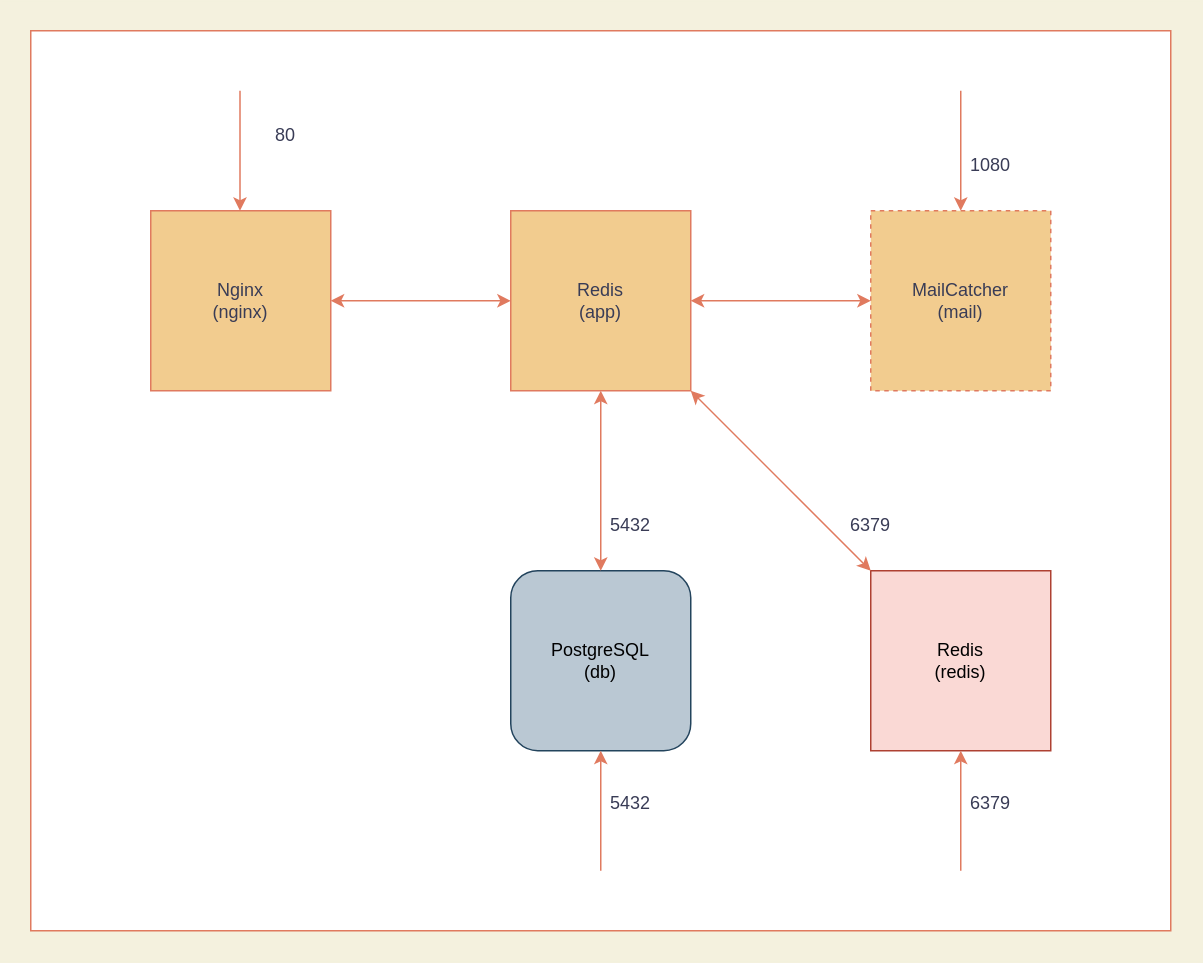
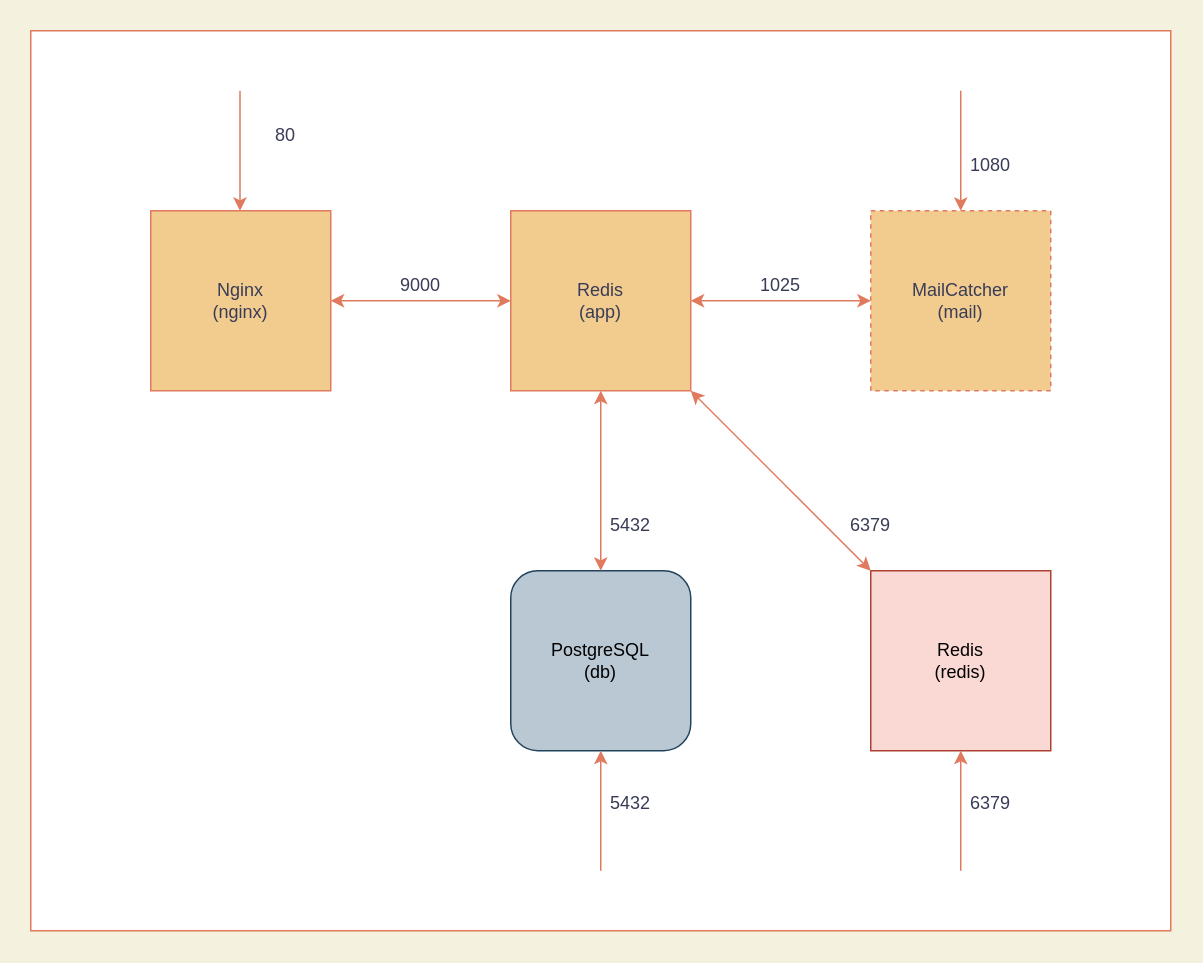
node "9000": added
node "1025": added
